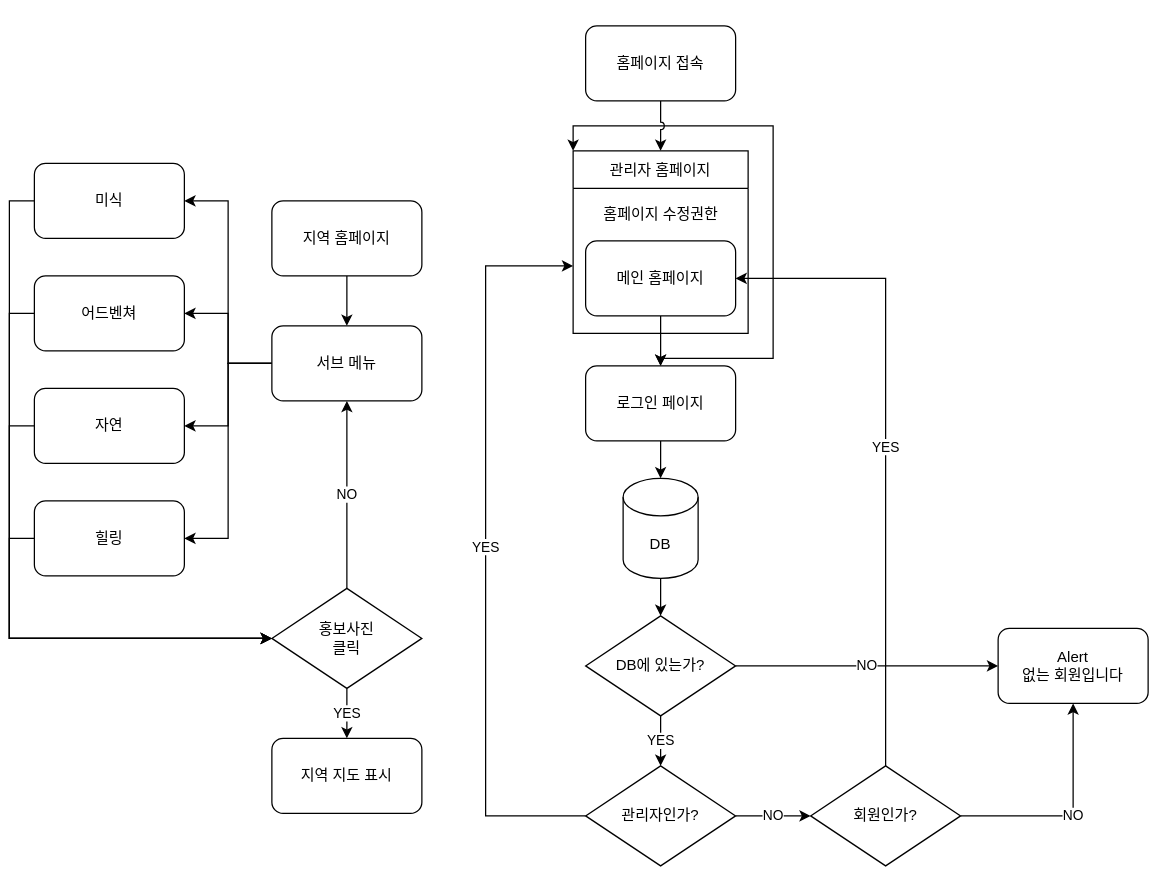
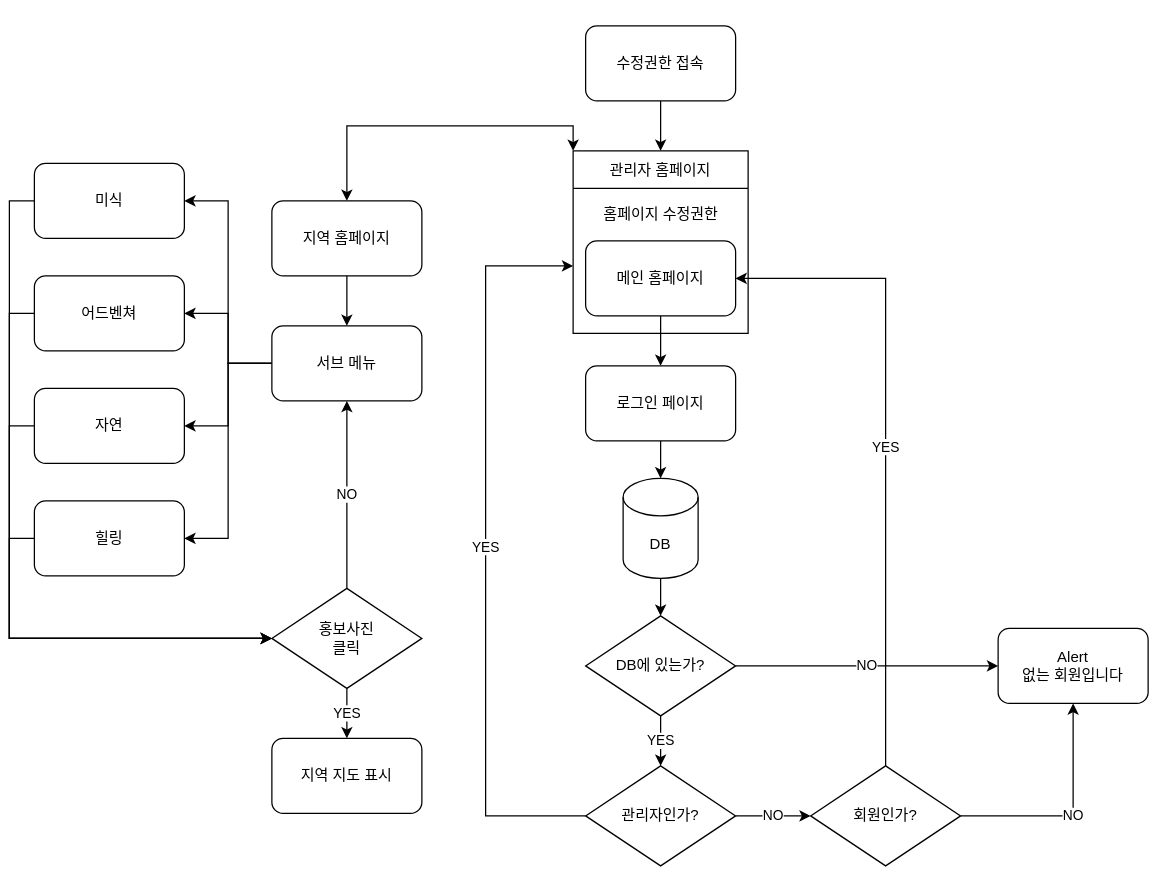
node "홈페이지 접속": label "홈페이지 접속" -> "수정권한 접속"
edge "관리자 홈페이지" -- "로그인 페이지": now "관리자 홈페이지" -- "지역 홈페이지"
